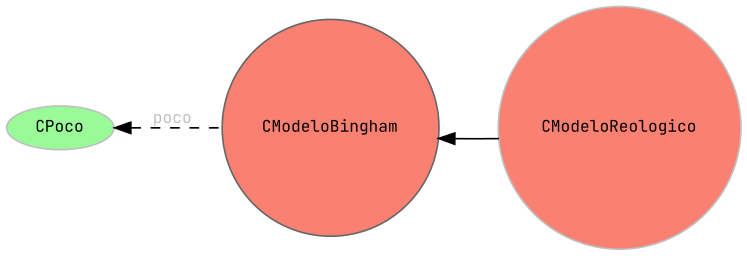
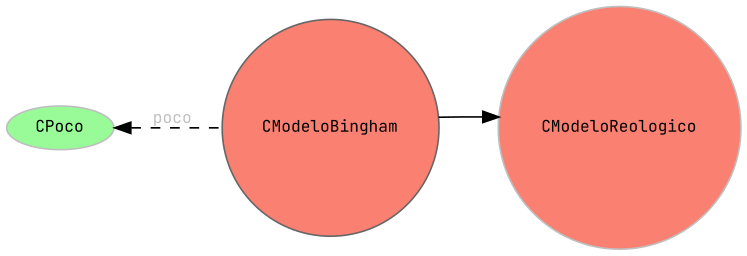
edge "CModeloReologico" -> "CModeloBingham": reversed
